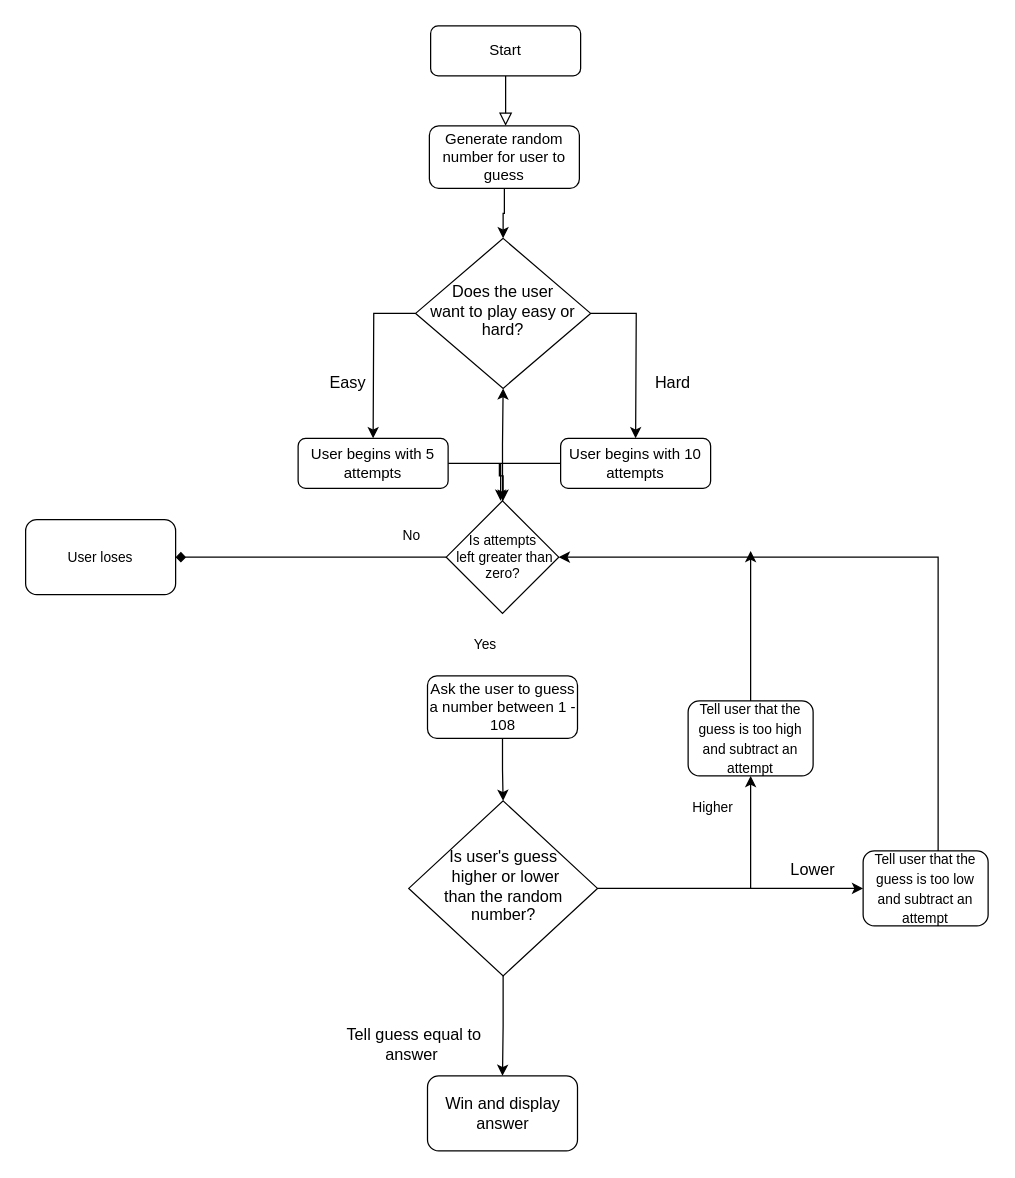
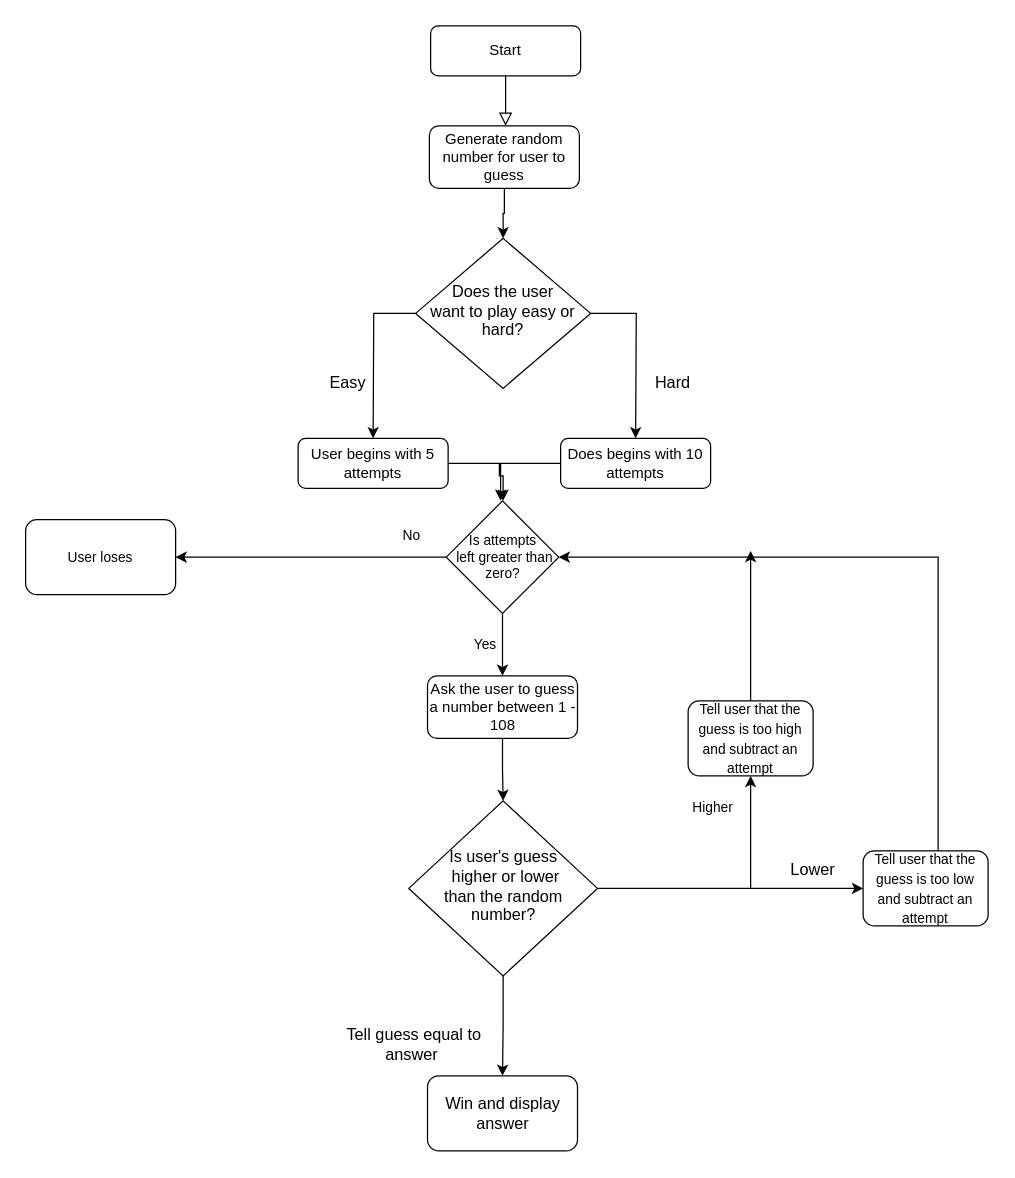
edge "Is attempts left greater than zero?" -> "Does the user want to play easy or hard?": now "Is attempts left greater than zero?" -> "Ask the user to guess a number between 1 - 108"
node "User begins with 10 attempts": label "User begins with 10 attempts" -> "Does begins with 10 attempts"
edge "Is attempts left greater than zero?" -> "User loses": arrowhead diamond -> classic
